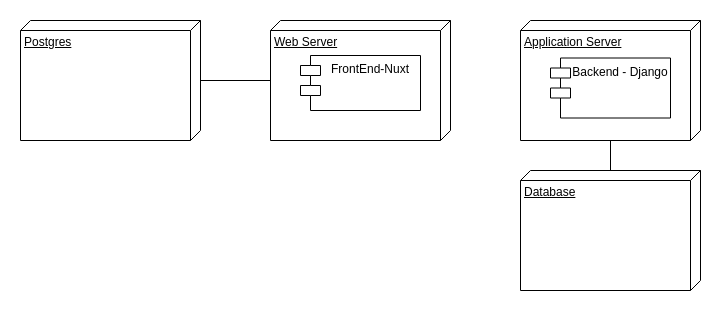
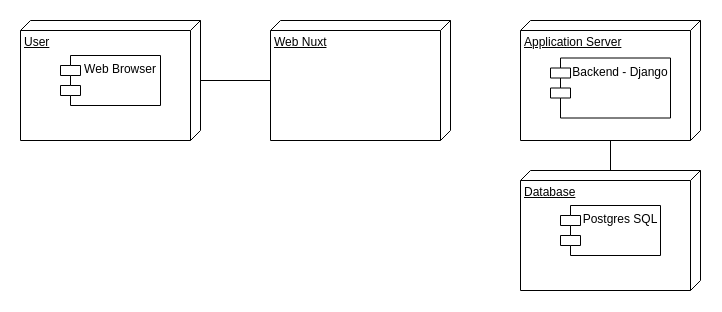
node "Postgres": label "Postgres" -> "User"
node "Web Server": label "Web Server" -> "Web Nuxt"
node "Web Browser": added
node "FrontEnd-Nuxt": removed
node "Postgres SQL": added
